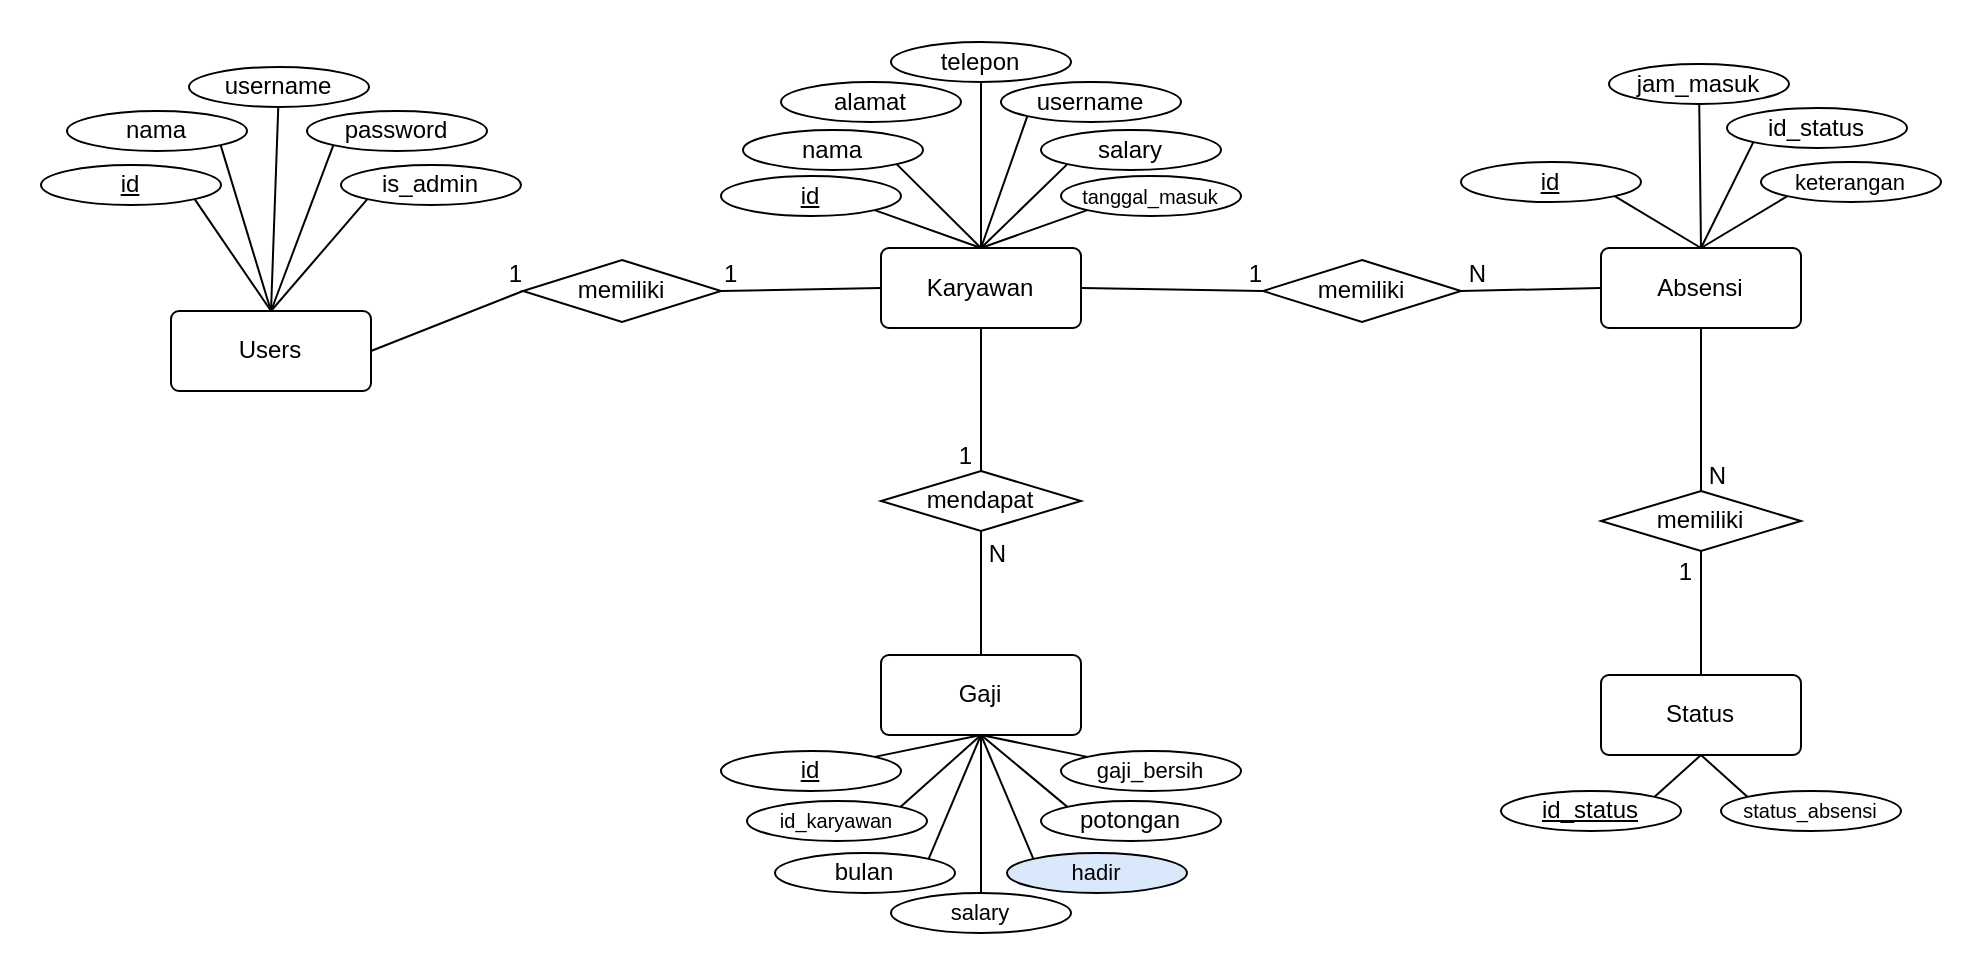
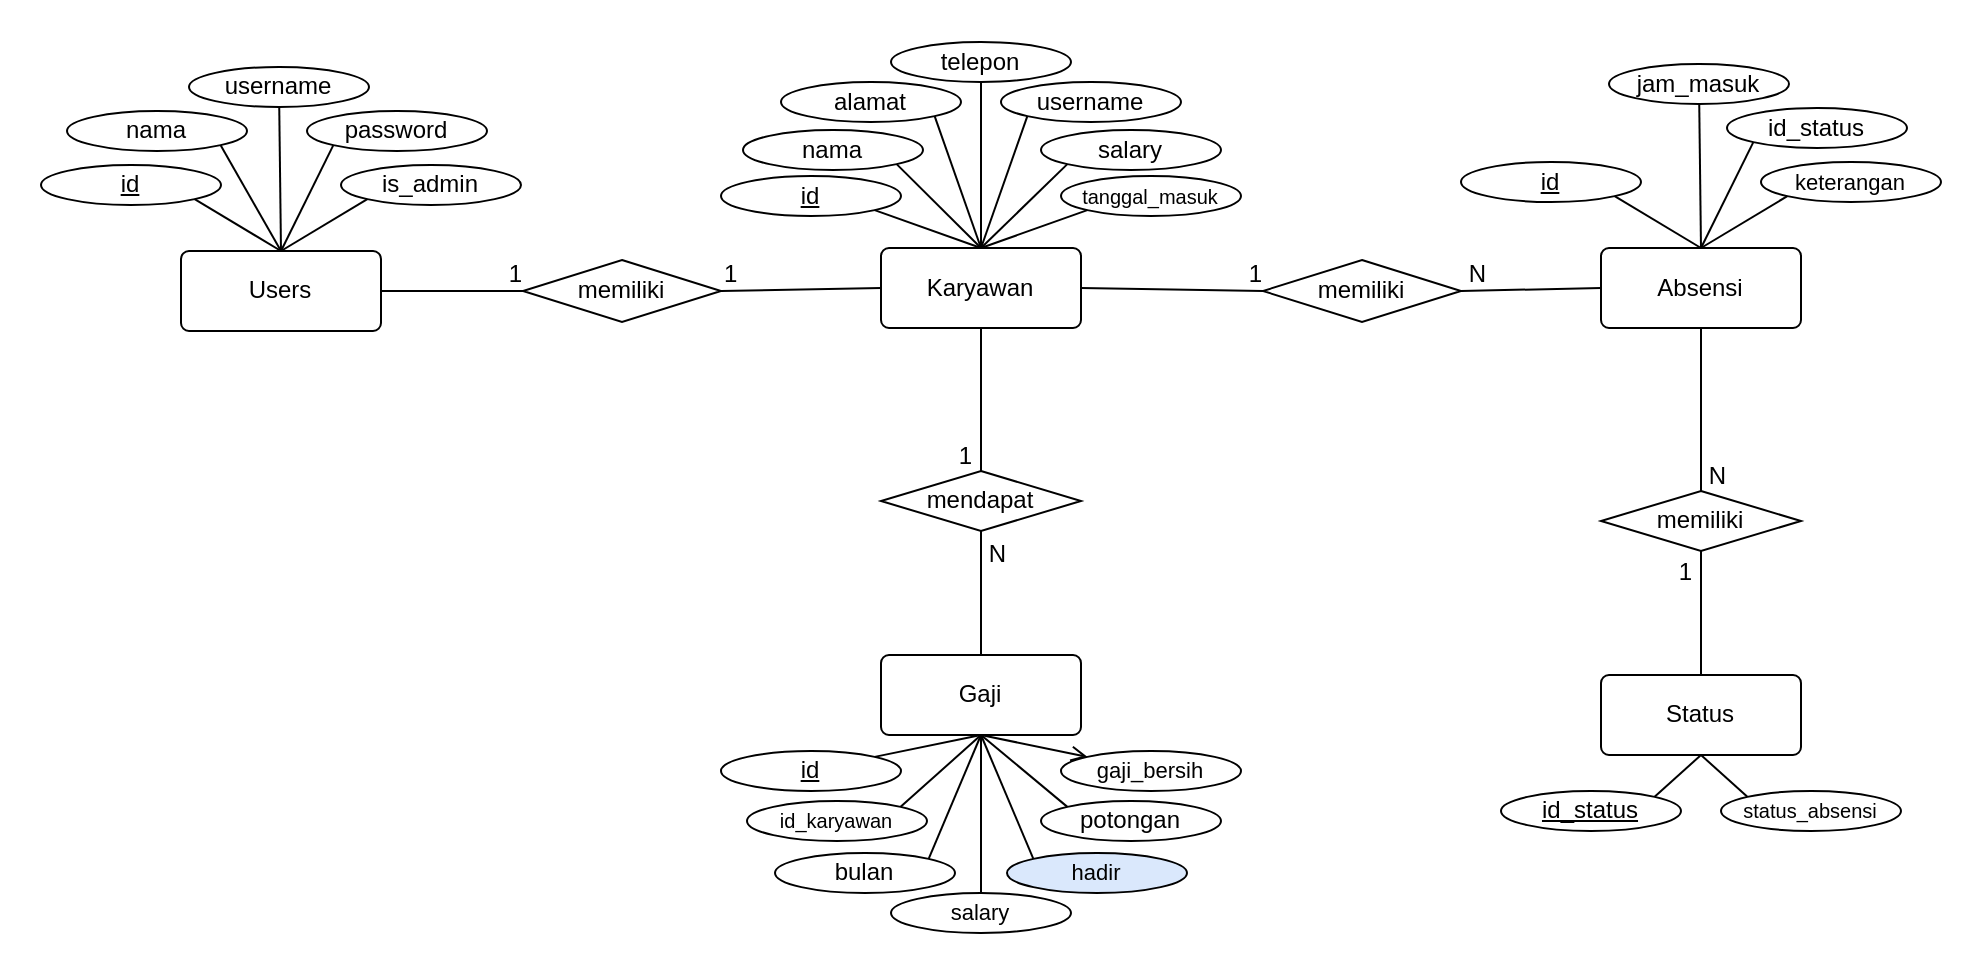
edge "alamat" -- "Karyawan": added
node "Users": moved (271, 351) -> (281, 291)
edge "Gaji" -- "gaji_bersih": arrowhead none -> open
